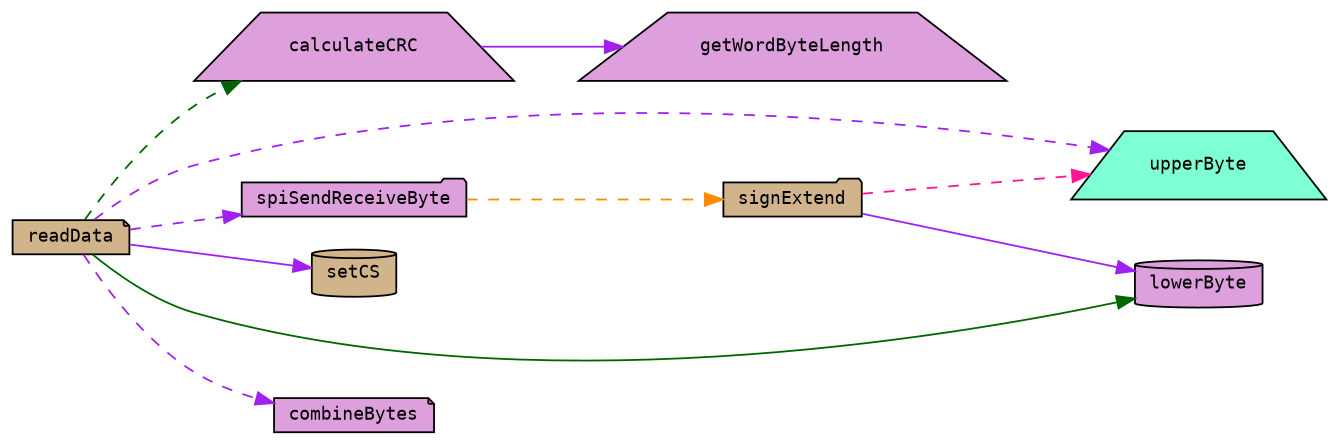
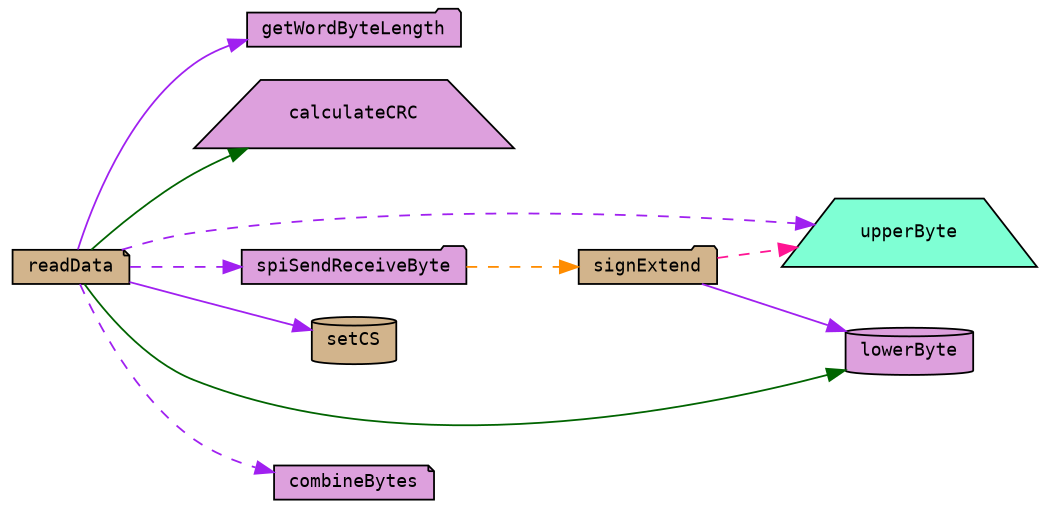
edge "calculateCRC" -> "getWordByteLength": now "readData" -> "getWordByteLength"
node "getWordByteLength": shape trapezium -> folder
edge "readData" -> "calculateCRC": style dashed -> solid
